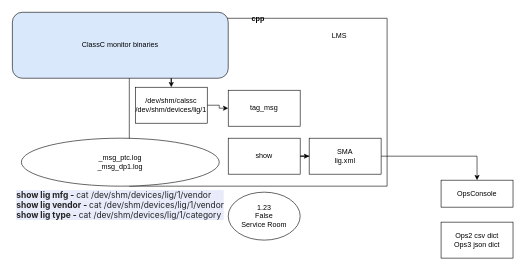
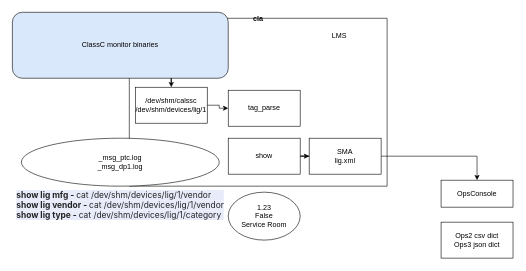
node "cpp": label "cpp" -> "cla"
node "tag_msg": label "tag_msg" -> "tag_parse"
